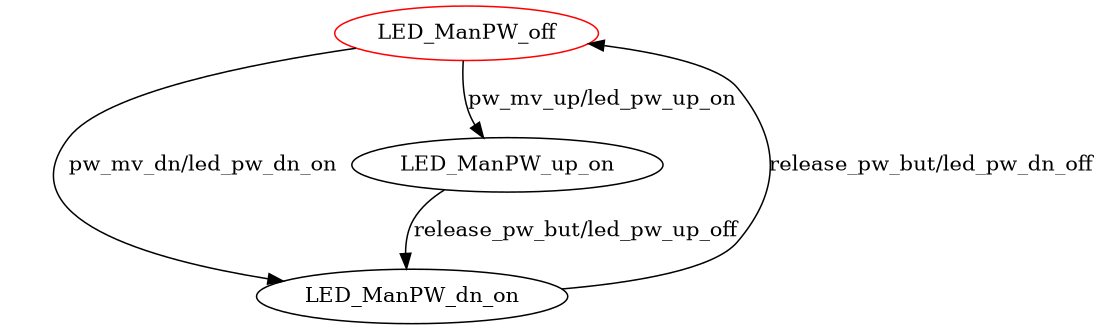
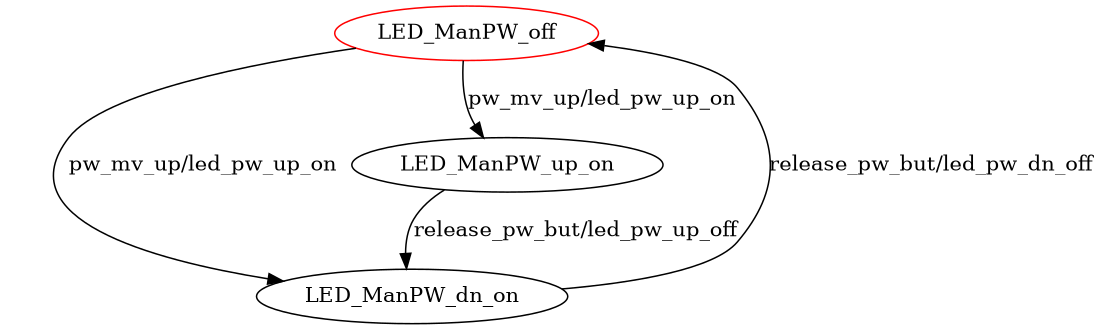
edge "LED_ManPW_off" -> "LED_ManPW_dn_on": label "pw_mv_dn/led_pw_dn_on" -> "pw_mv_up/led_pw_up_on"
